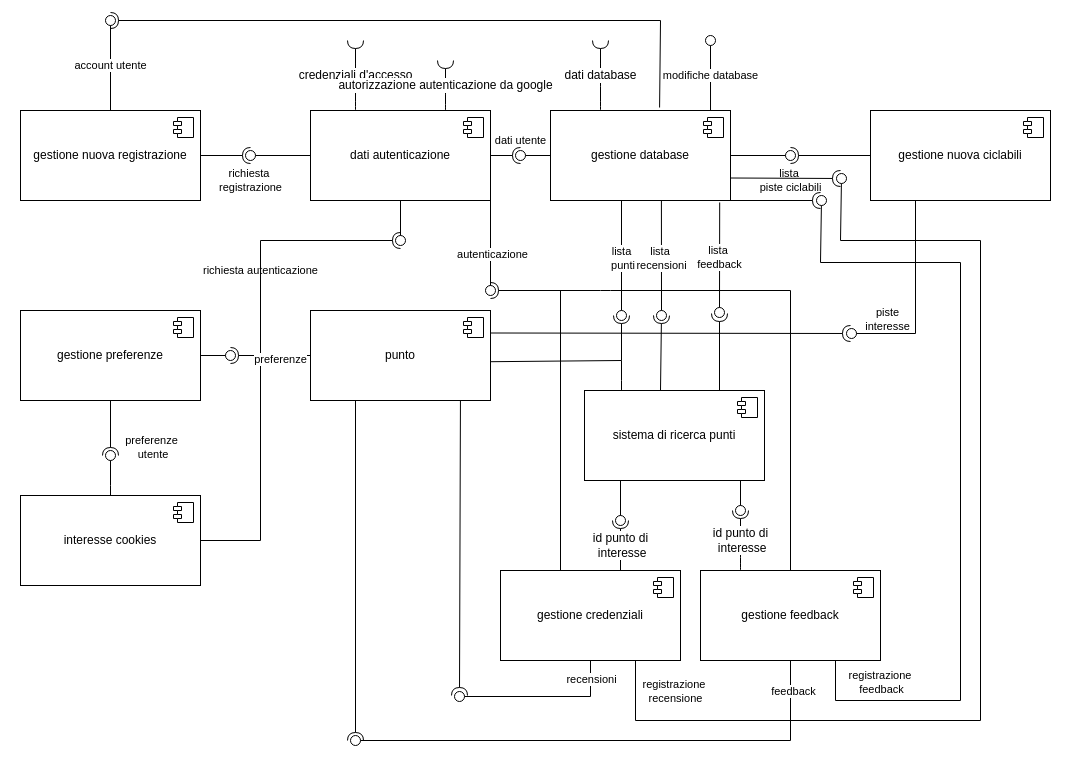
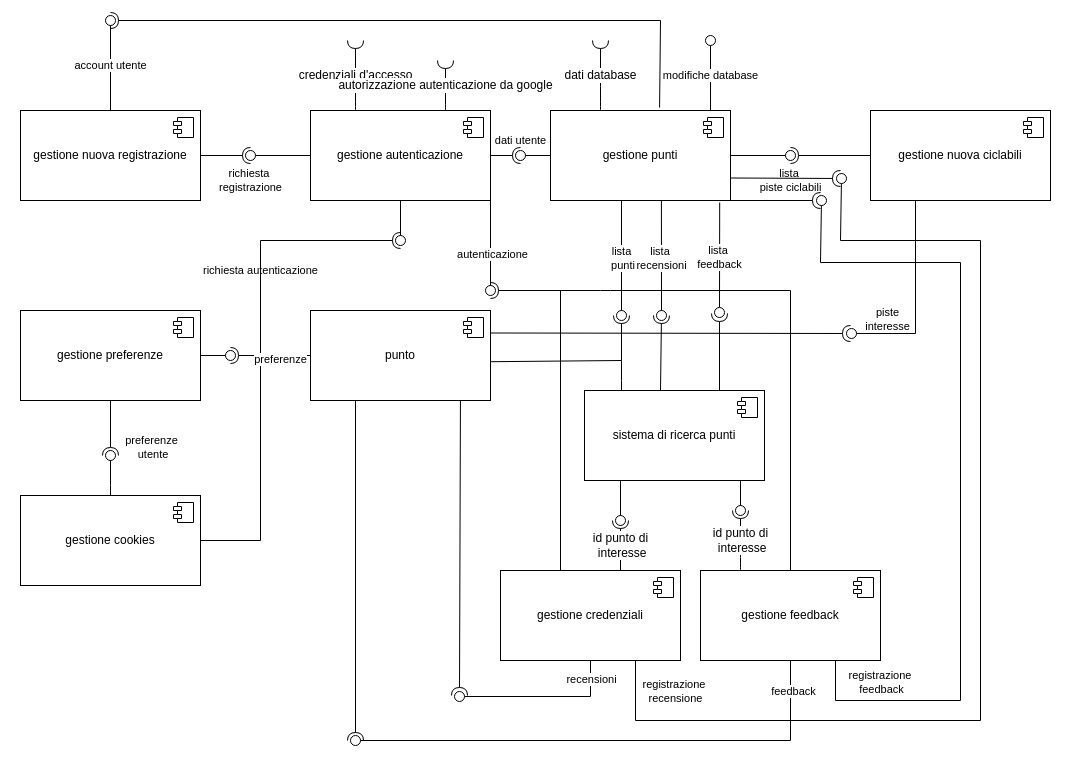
node "dati autenticazione": label "dati autenticazione" -> "gestione autenticazione"
node "gestione database": label "gestione database" -> "gestione punti"
node "interesse cookies": label "interesse cookies" -> "gestione cookies"
